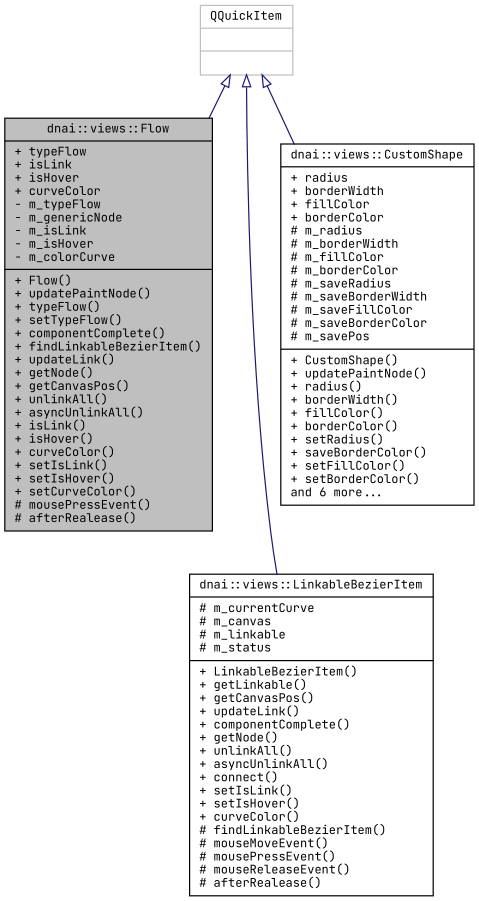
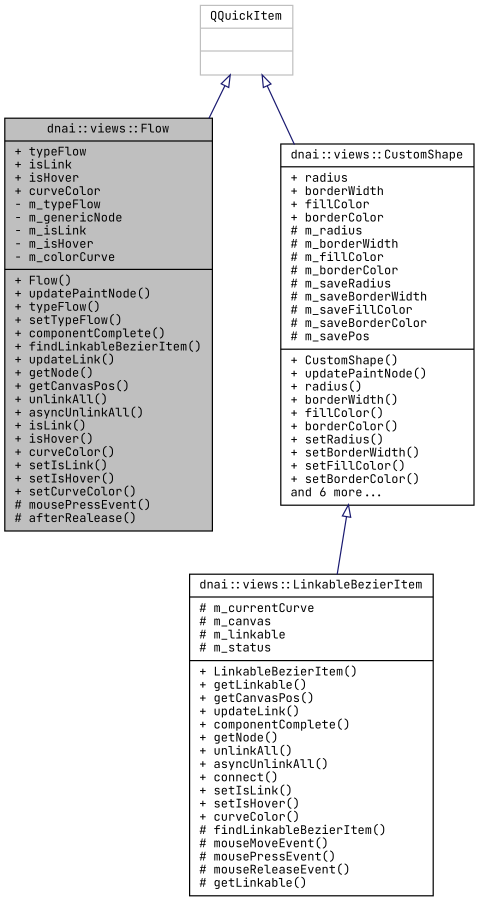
edge "dnai::views::LinkableBezierItem" -> "QQuickItem": now "dnai::views::LinkableBezierItem" -> "dnai::views::CustomShape"
node "dnai::views::CustomShape": text "+ saveBorderColor()" -> "+ setBorderWidth()"
node "dnai::views::LinkableBezierItem": text "# afterRealease()" -> "# getLinkable()"
